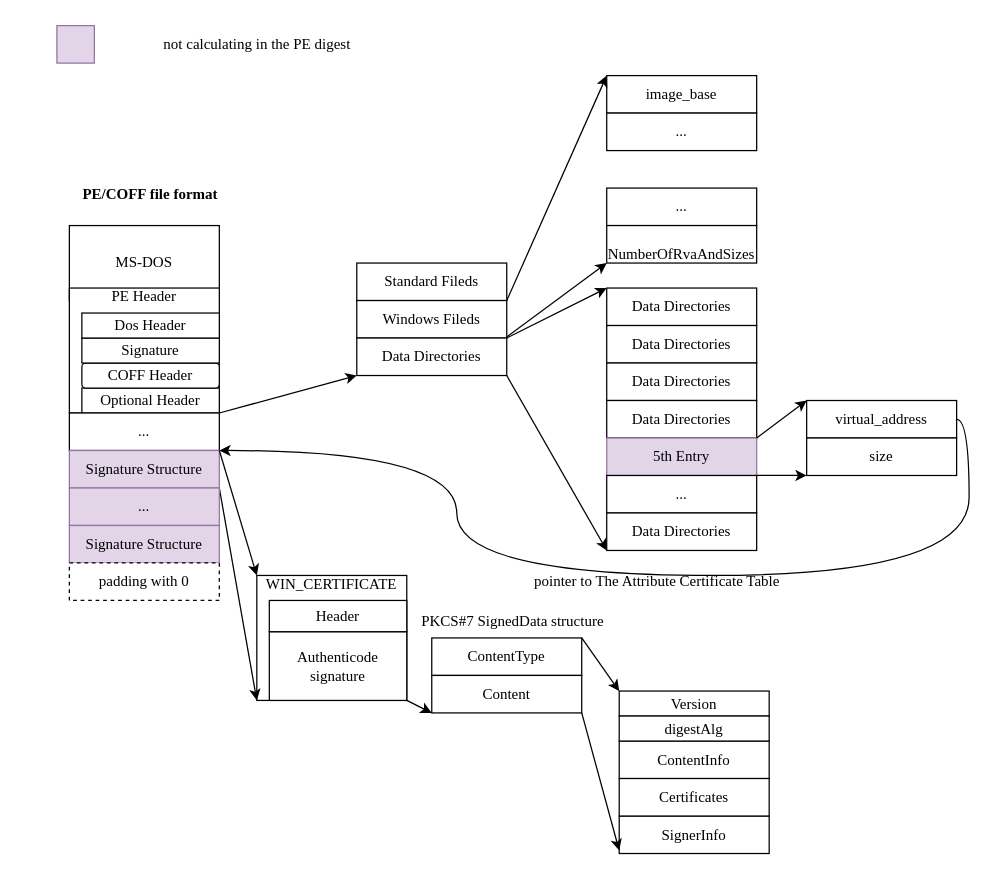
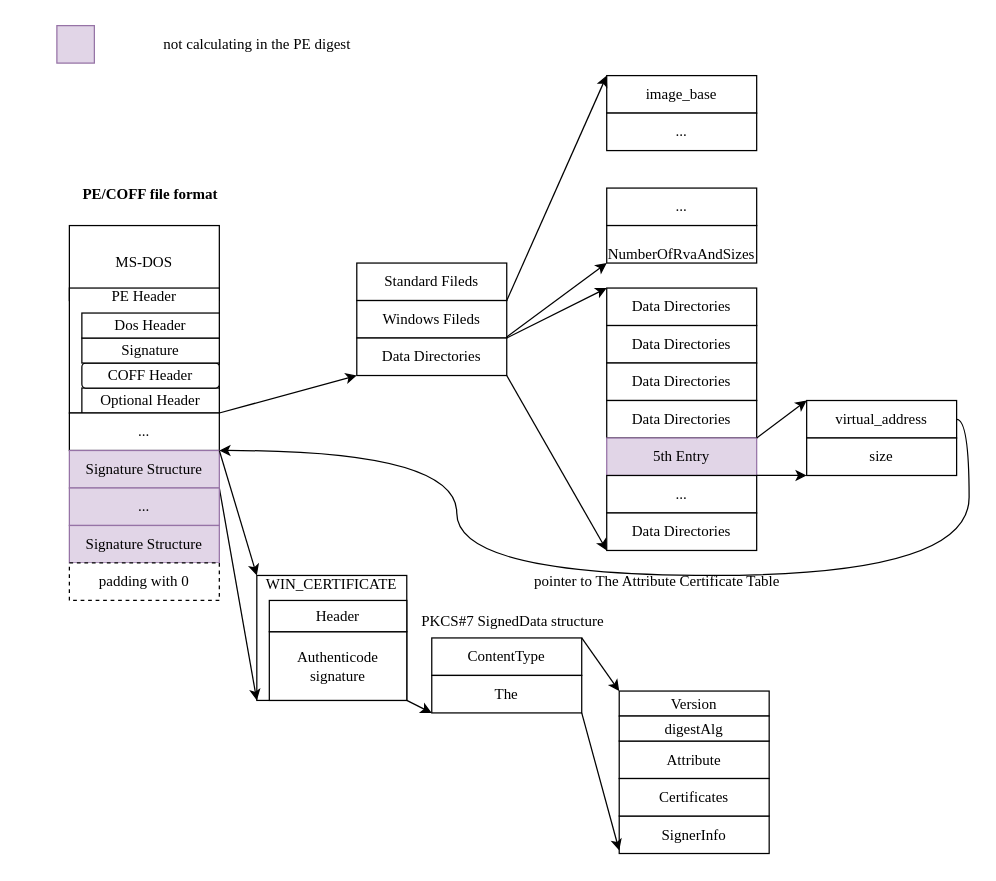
node "Content": label "Content" -> "The"
node "ContentInfo": label "ContentInfo" -> "Attribute"
